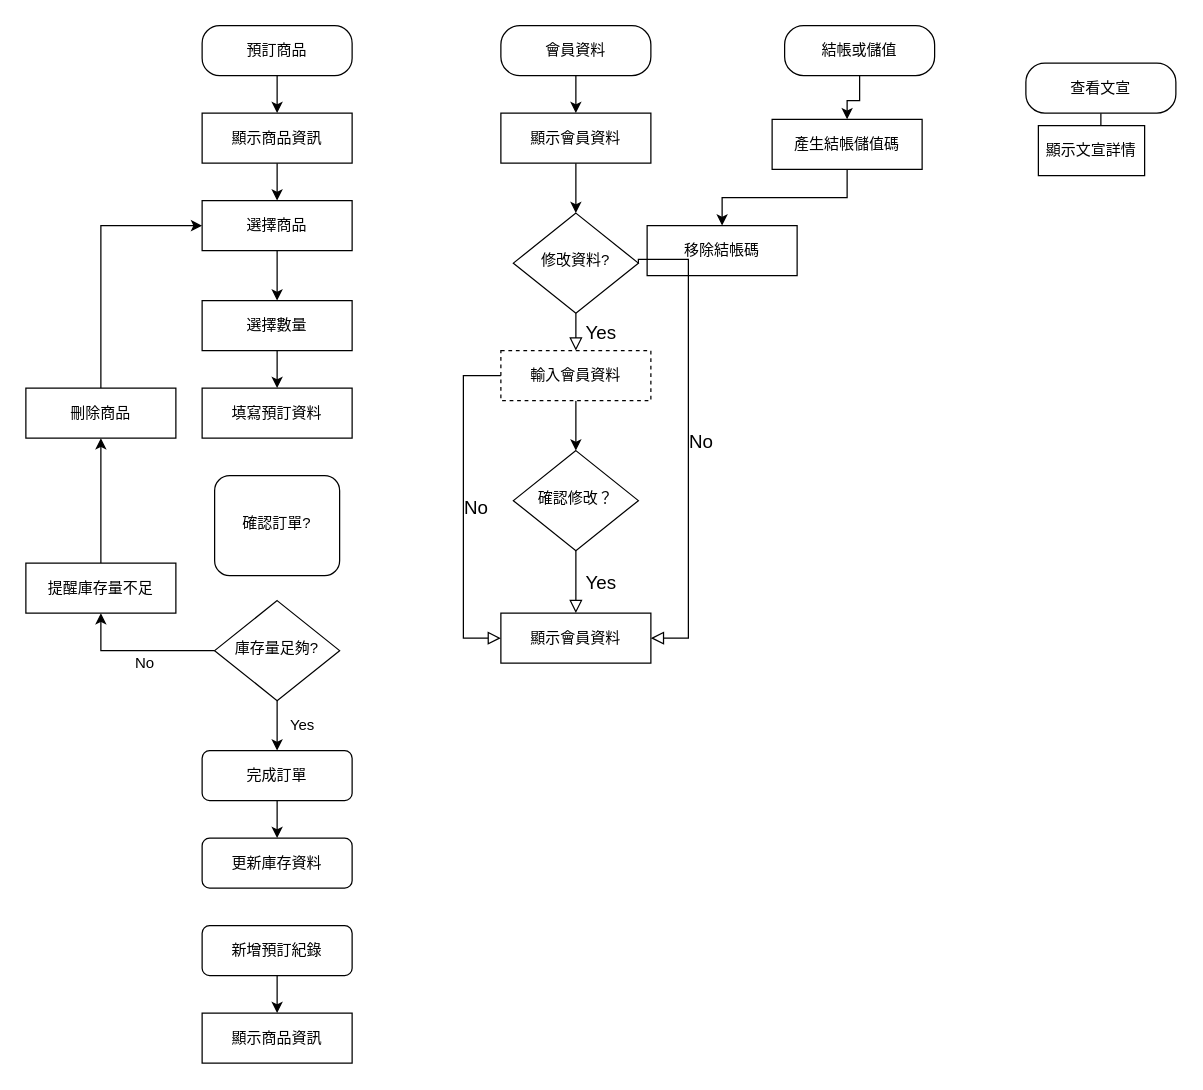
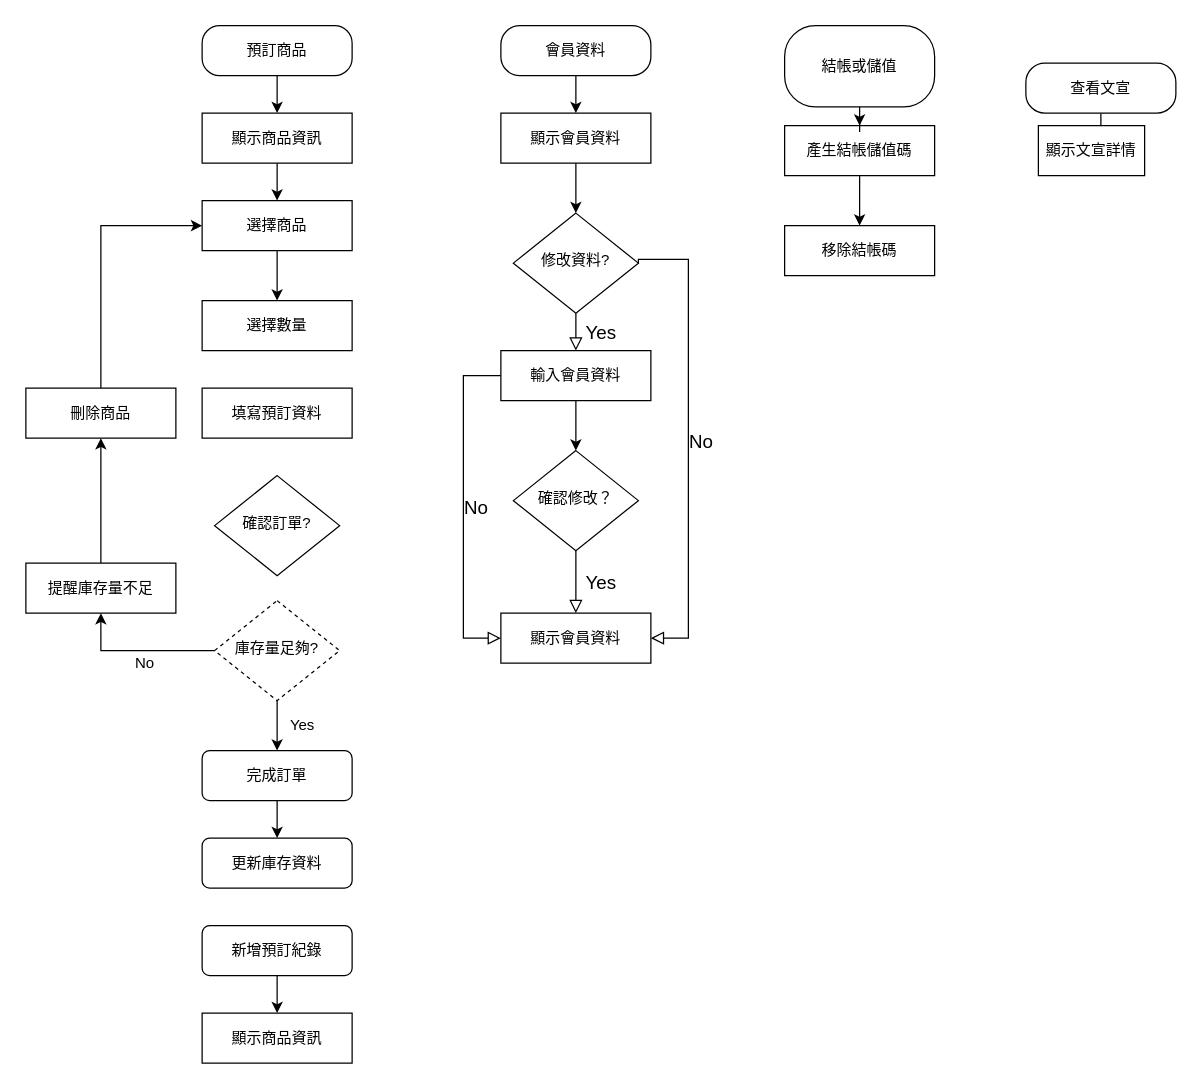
node "結帳或儲值": size 150x50 -> 150x81
node "產生結帳儲值碼": moved (847, 144) -> (859, 151)
node "移除結帳碼": moved (722, 251) -> (859, 251)
edge "選擇數量" -> "填寫預訂資料": removed
node "輸入會員資料": style dashed -> solid
node "確認訂單?": shape rounded rectangle -> diamond
node "庫存量足夠?": style solid -> dashed
